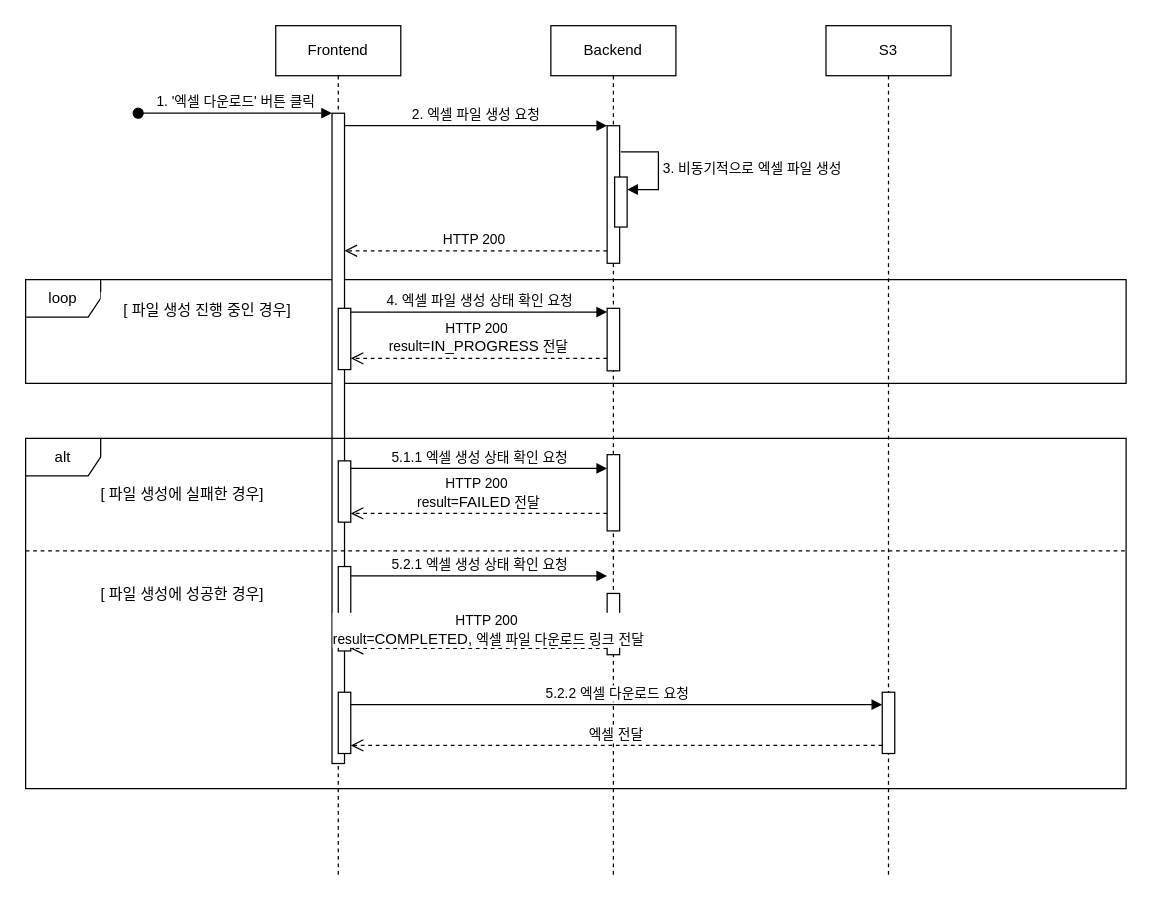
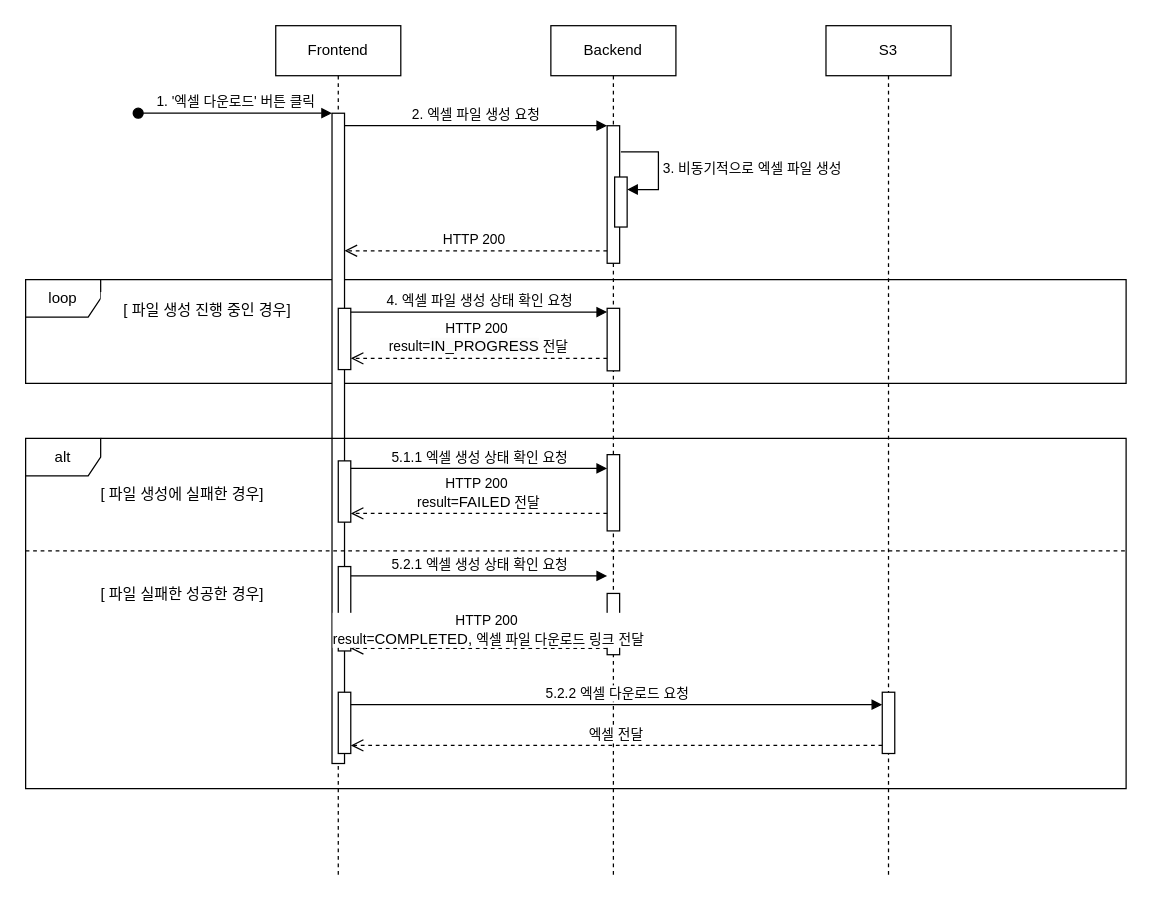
node "[ 파일 생성에 성공한 경우]": label "[ 파일 생성에 성공한 경우]" -> "[ 파일 실패한 성공한 경우]"
